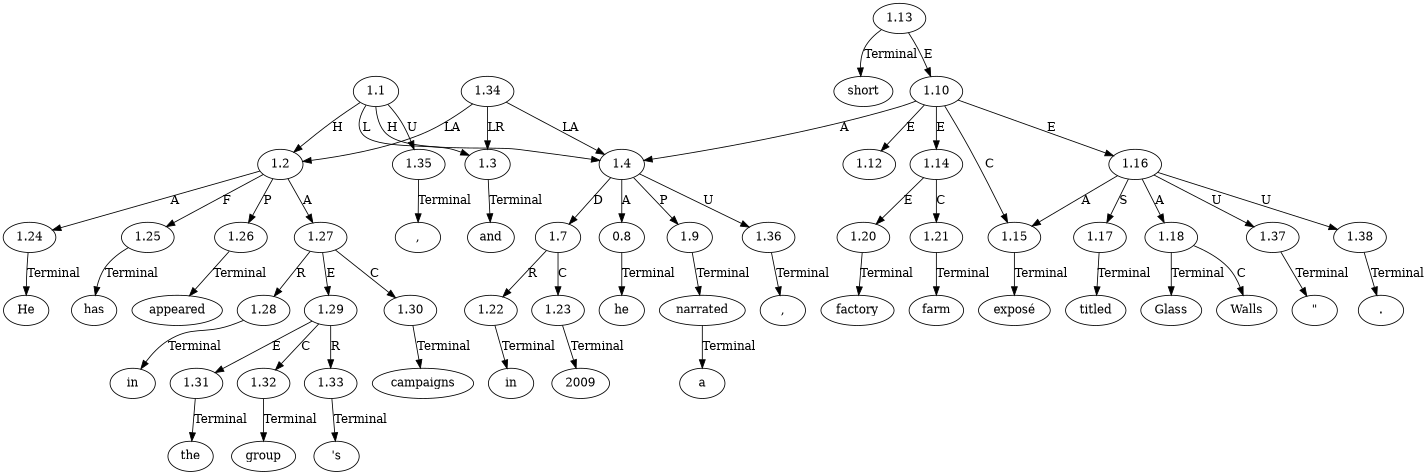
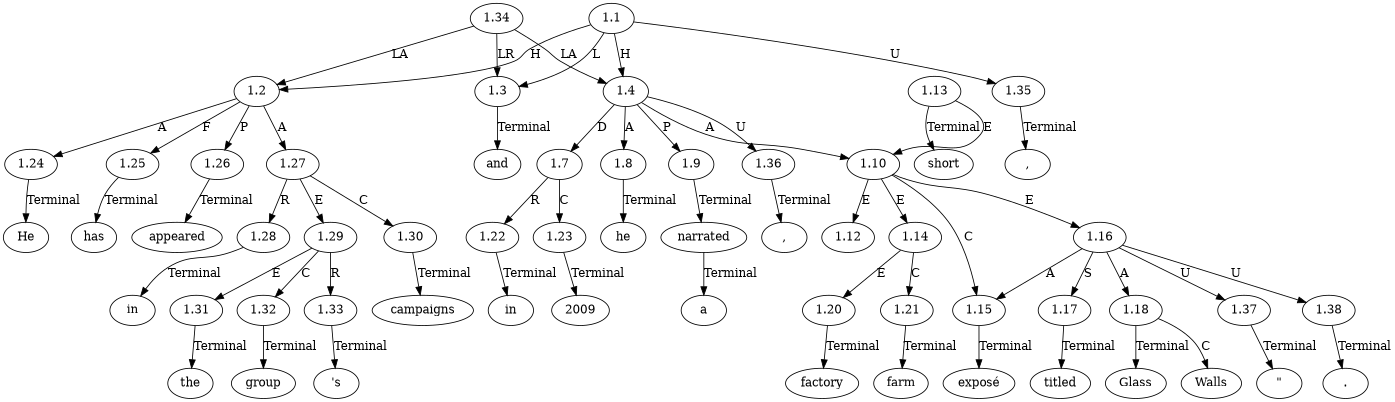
edge "1.10" -> "1.4": reversed
node "0.8": label "0.8" -> "1.8"
